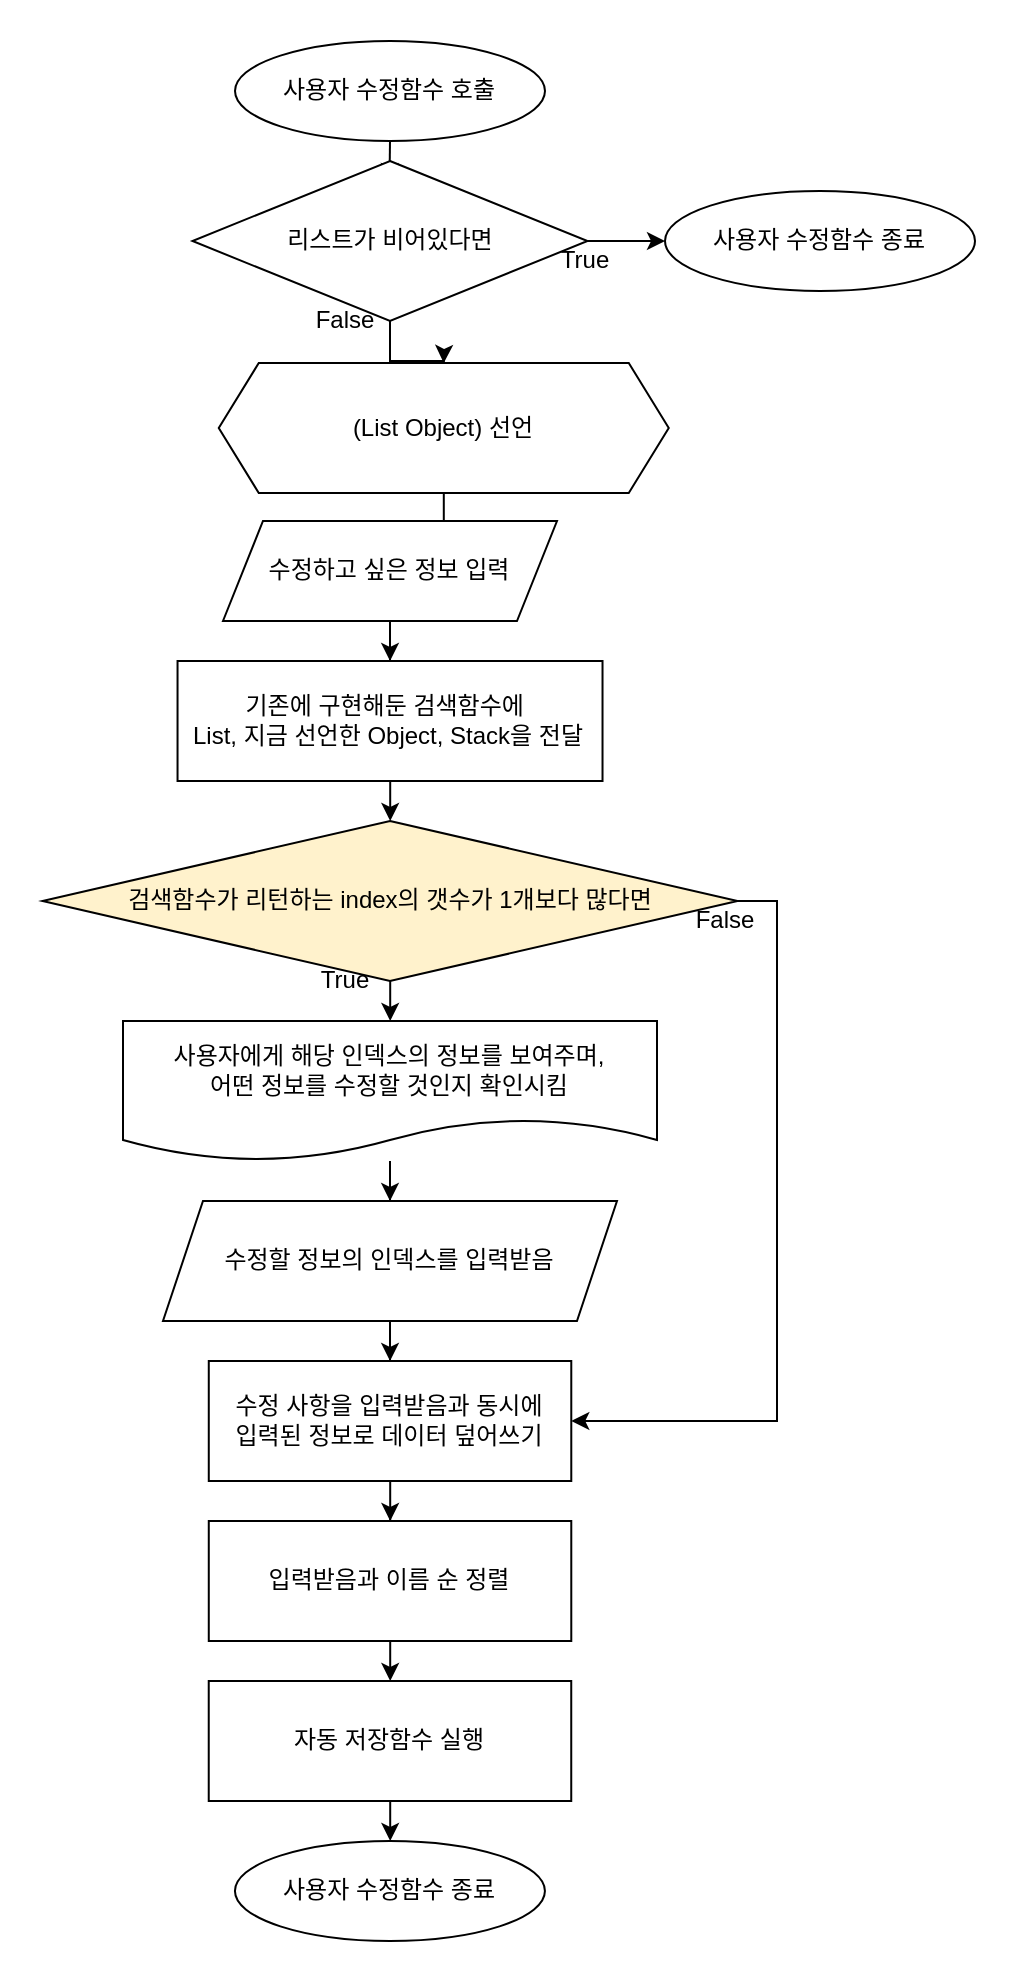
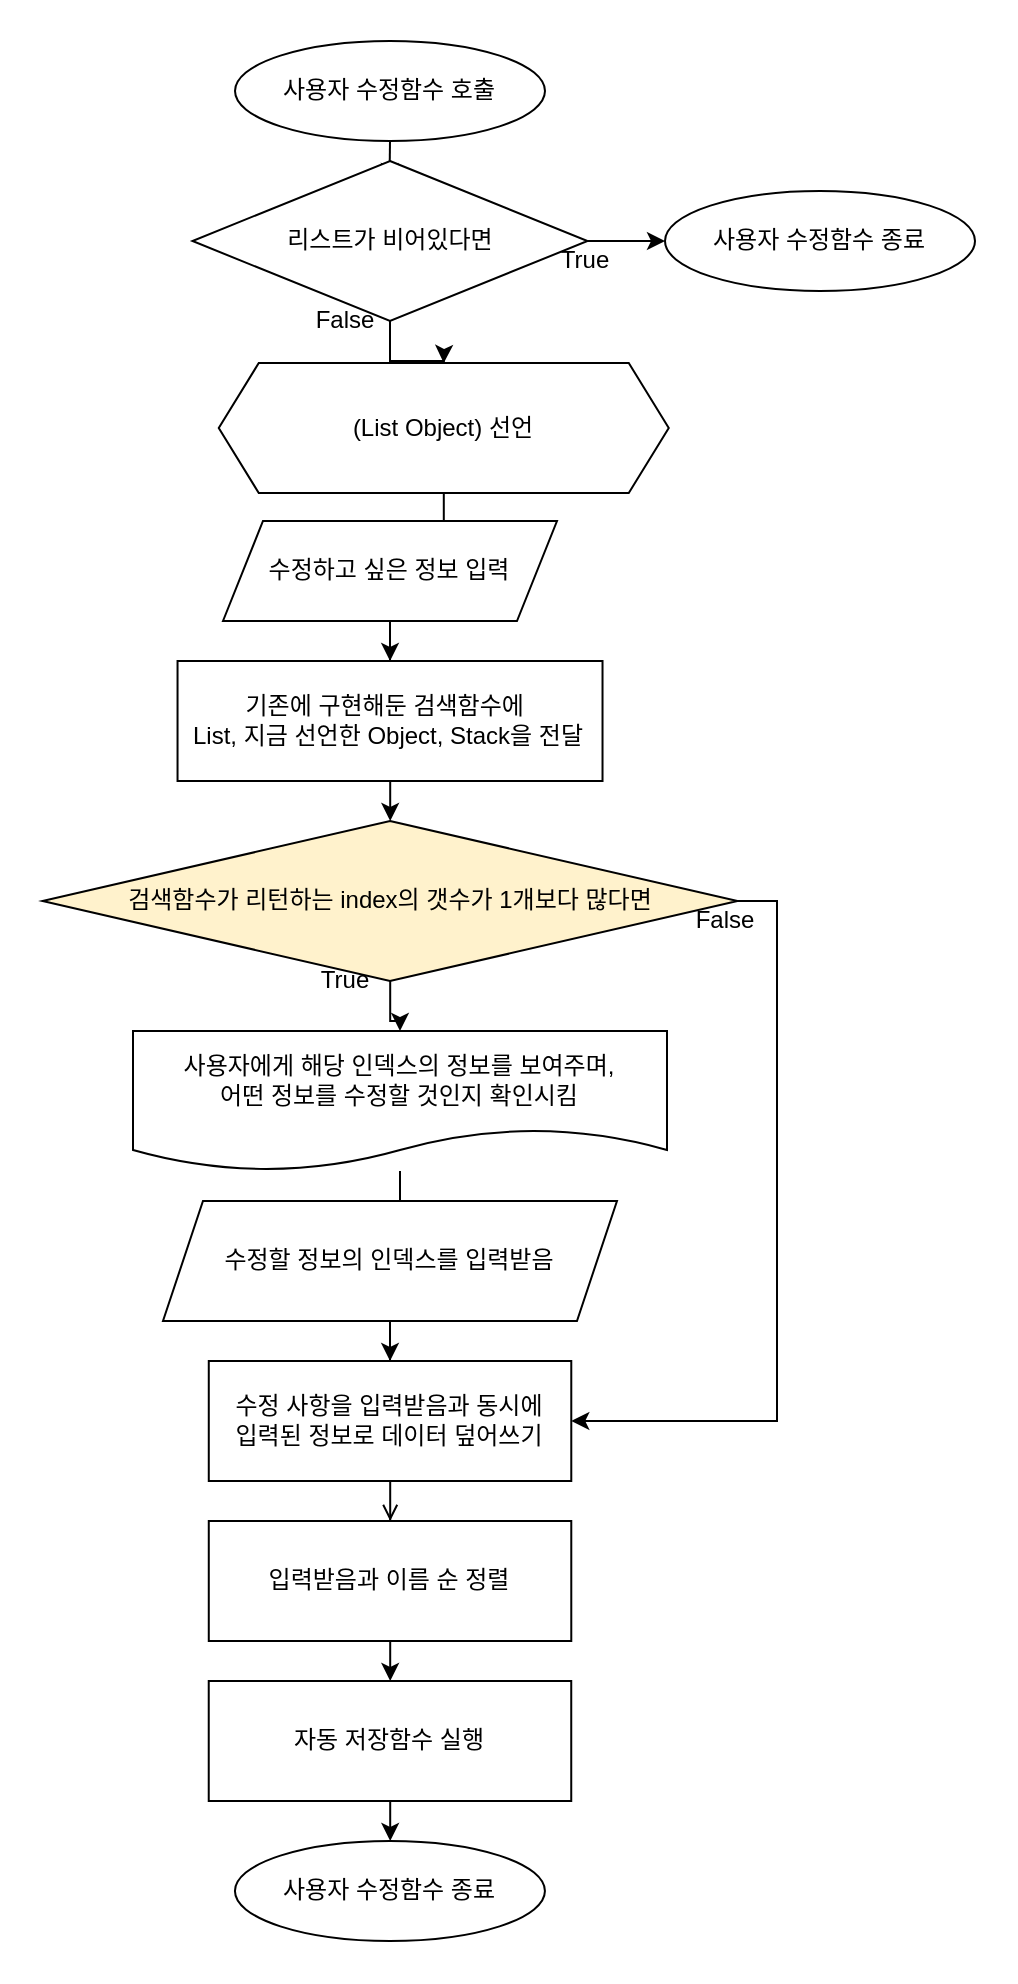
node "사용자에게 해당 인덱스의 정보를 보여주며, 어떤 정보를 수정할 것인지 확인시킴": moved (390, 1091) -> (400, 1101)
edge "수정 사항을 입력받음과 동시에 입력된 정보로 데이터 덮어쓰기" -> "입력받음과 이름 순 정렬": arrowhead classic -> open
